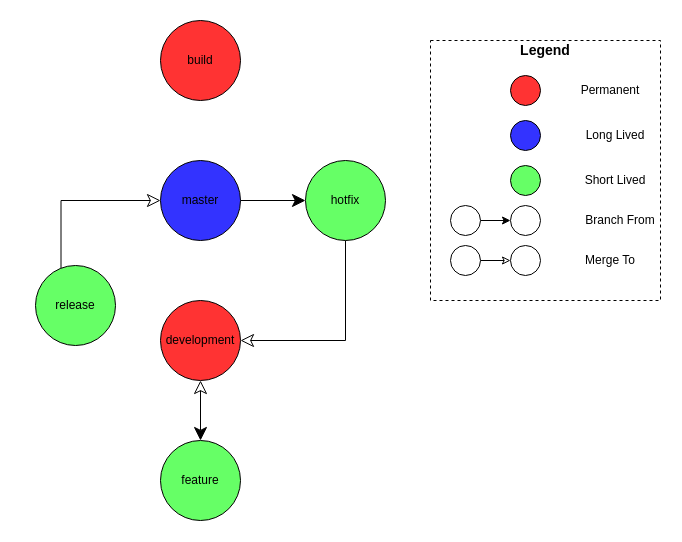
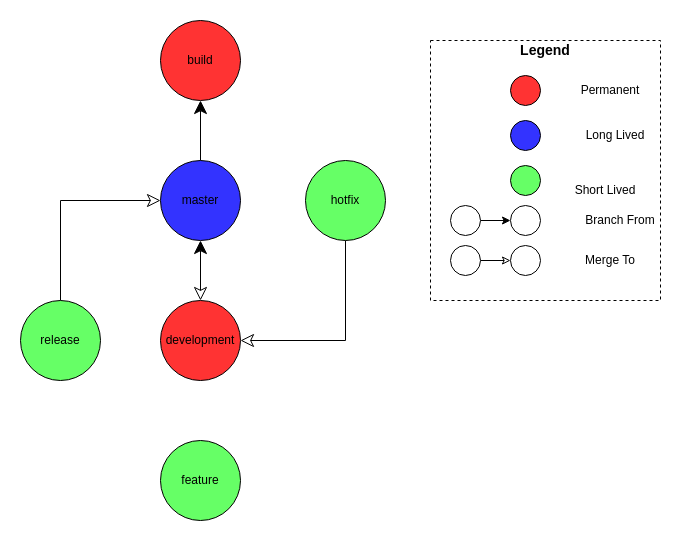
node "Short Lived": moved (616, 181) -> (606, 191)
edge "master" -> "hotfix": now "master" -> "build"
node "release": moved (76, 306) -> (61, 341)
edge "development" -- "feature": now "development" -- "master"
